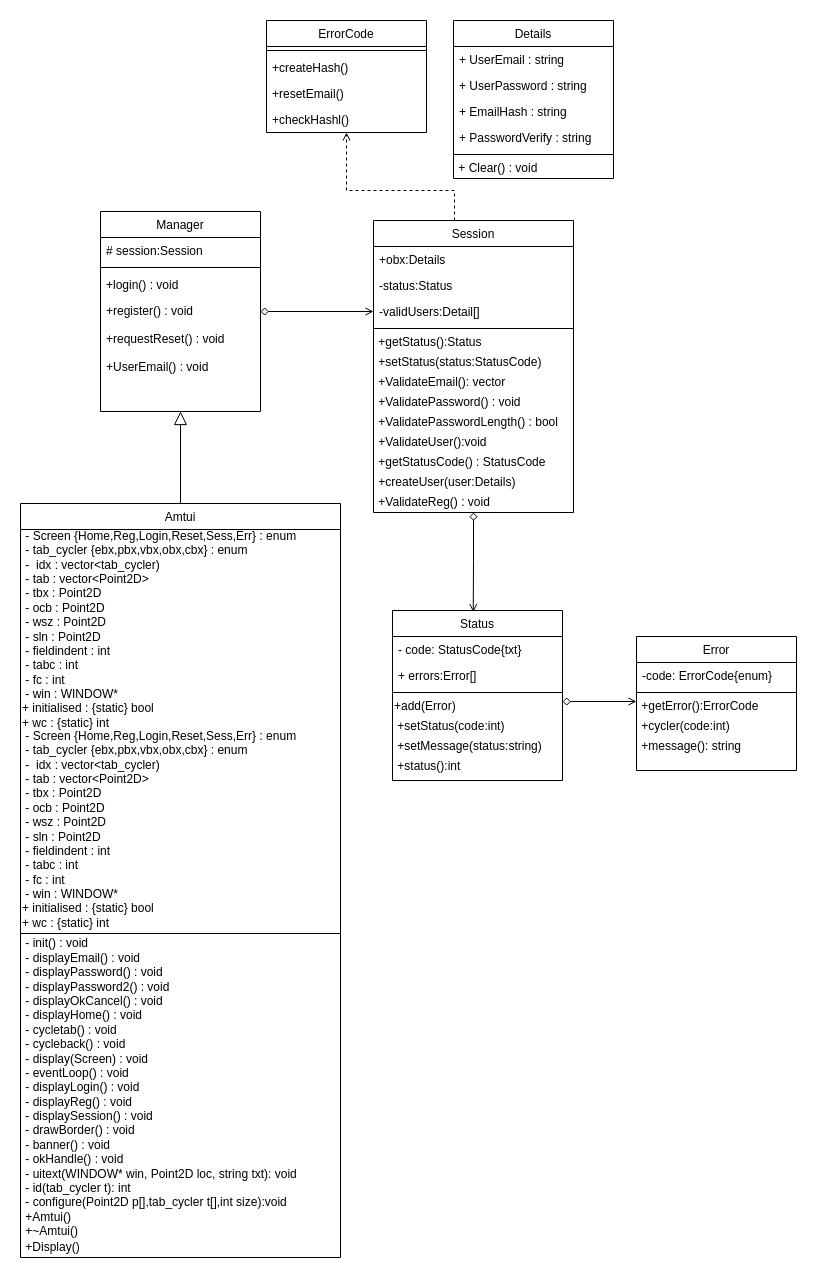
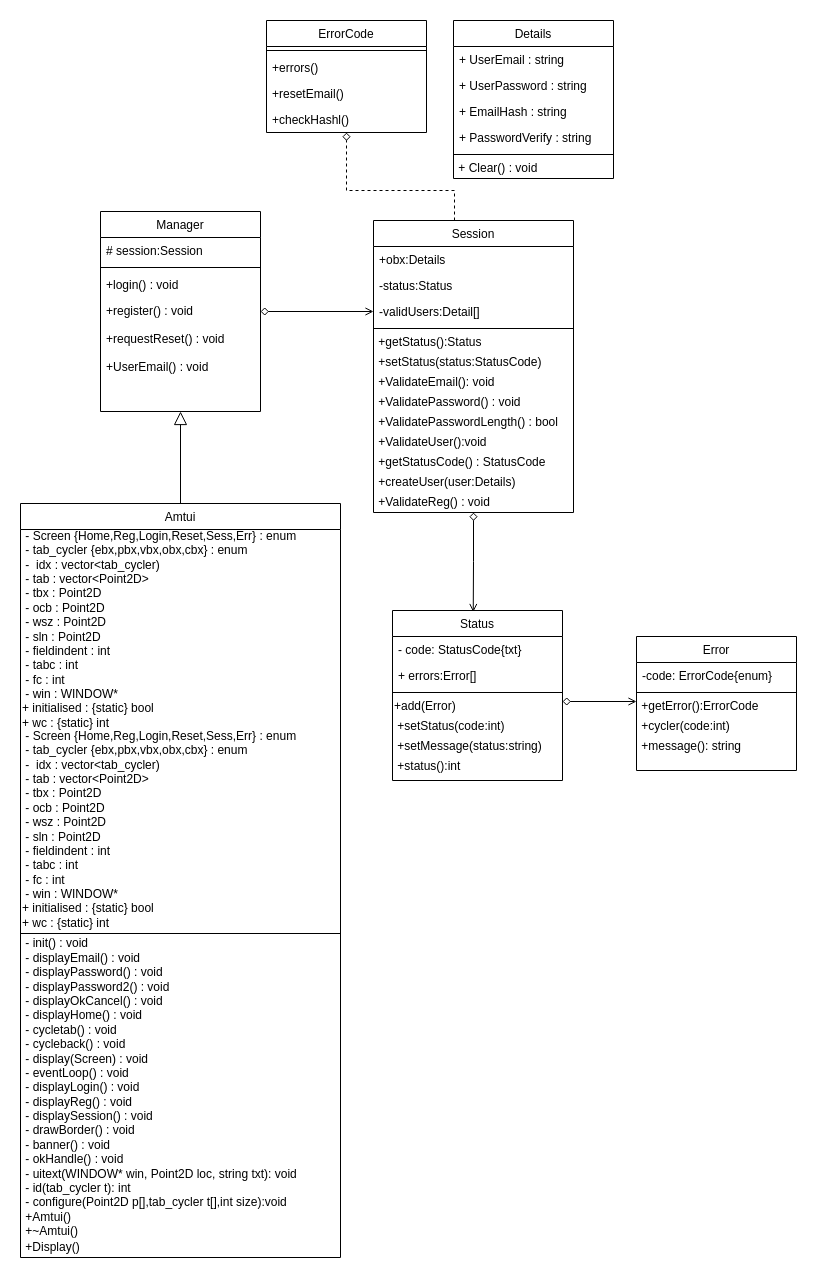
node "+createHash()": label "+createHash()" -> "+errors()"
edge "Session" -> "ErrorCode": arrowhead open -> diamond
node "+ValidateEmail(): vector": label "+ValidateEmail(): vector" -> "+ValidateEmail(): void"
